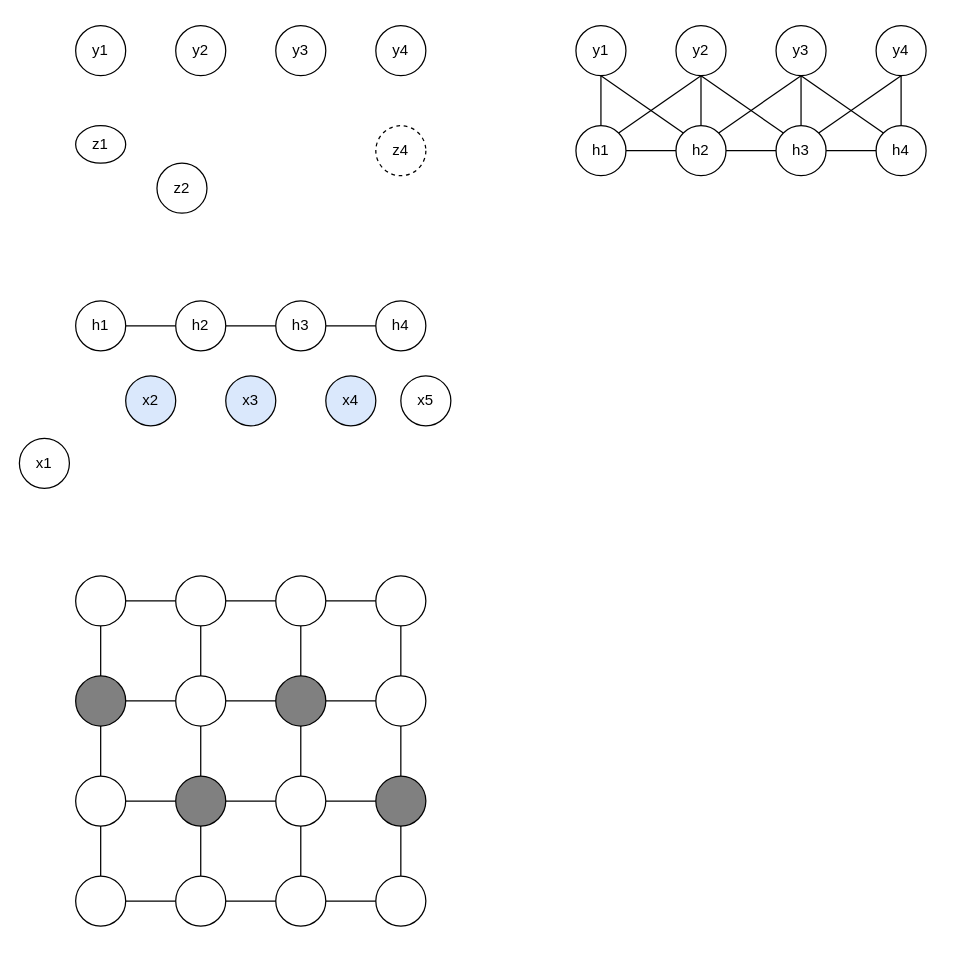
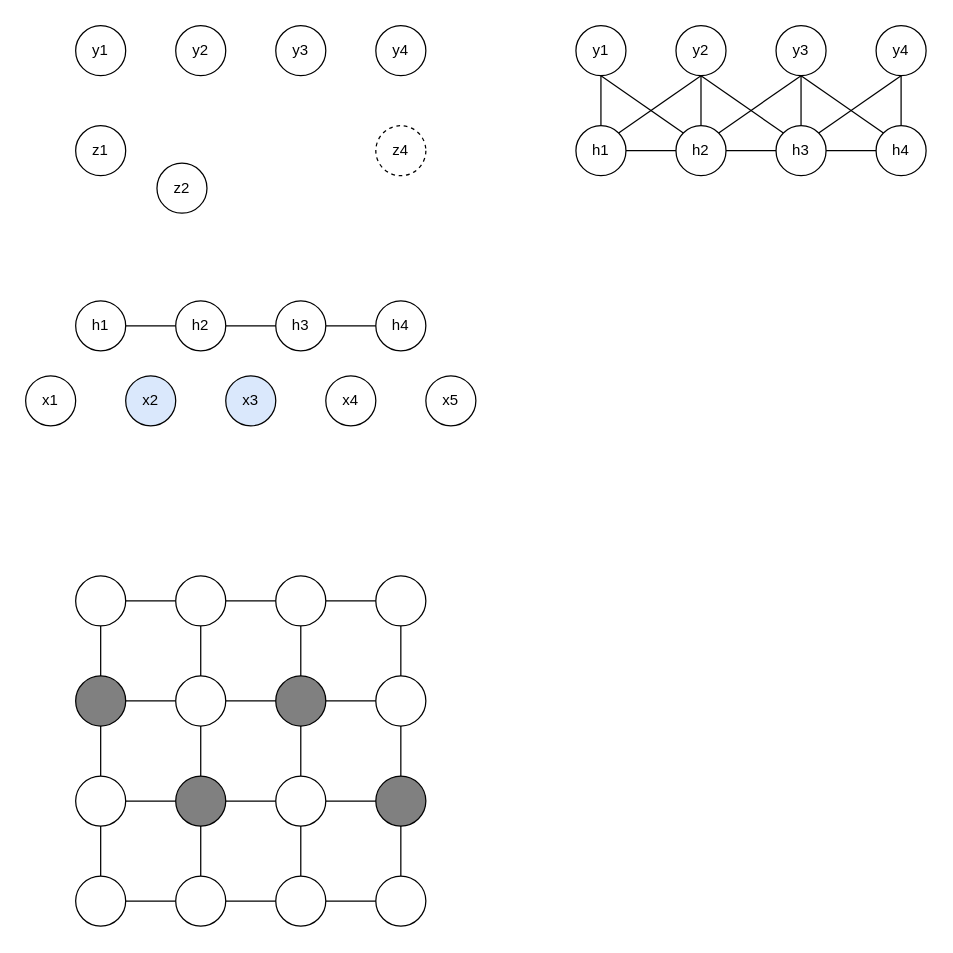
node "z1": size 50x38 -> 50x50
node "x4": fillcolor #dae8fc -> #ffffff
node "x5": moved (426, 401) -> (451, 401)
node "x1": moved (44, 463) -> (51, 401)
